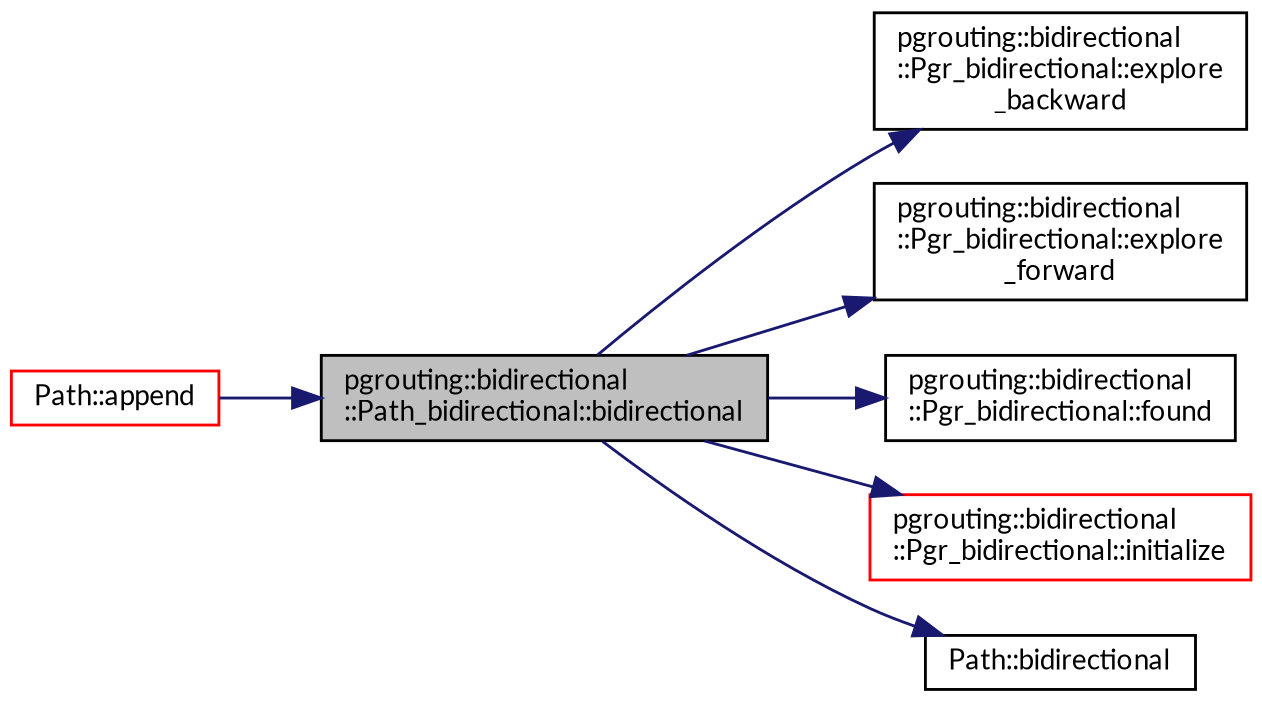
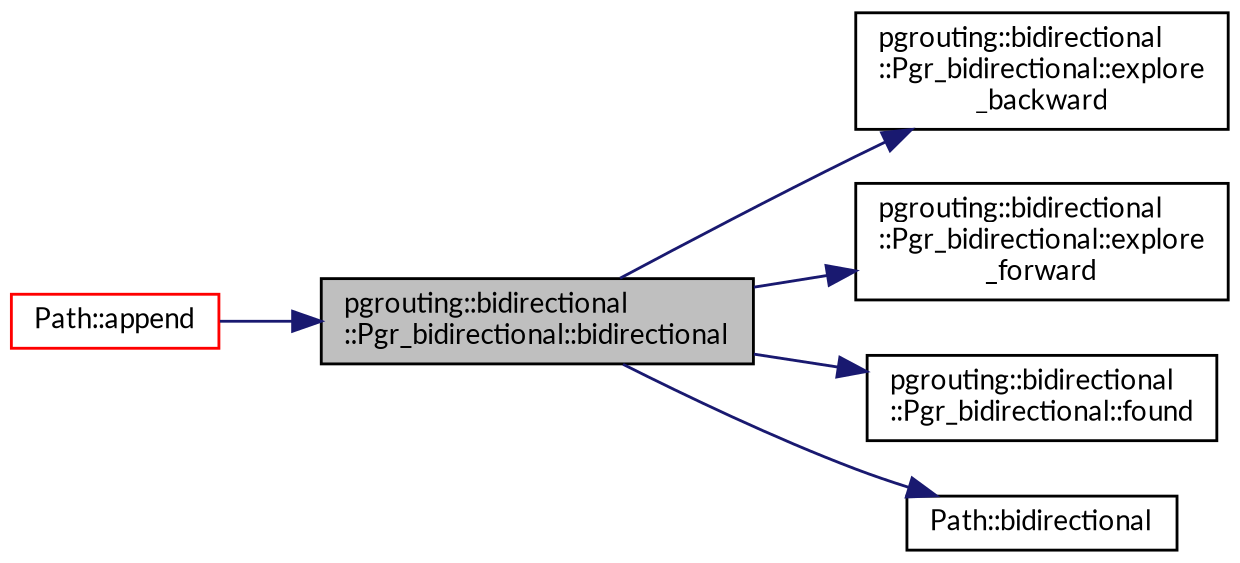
node "pgrouting::bidirectional ::Path_bidirectional::bidirectional": label "pgrouting::bidirectional ::Path_bidirectional::bidirectional" -> "pgrouting::bidirectional ::Pgr_bidirectional::bidirectional"
node "pgrouting::bidirectional ::Pgr_bidirectional::initialize": removed
